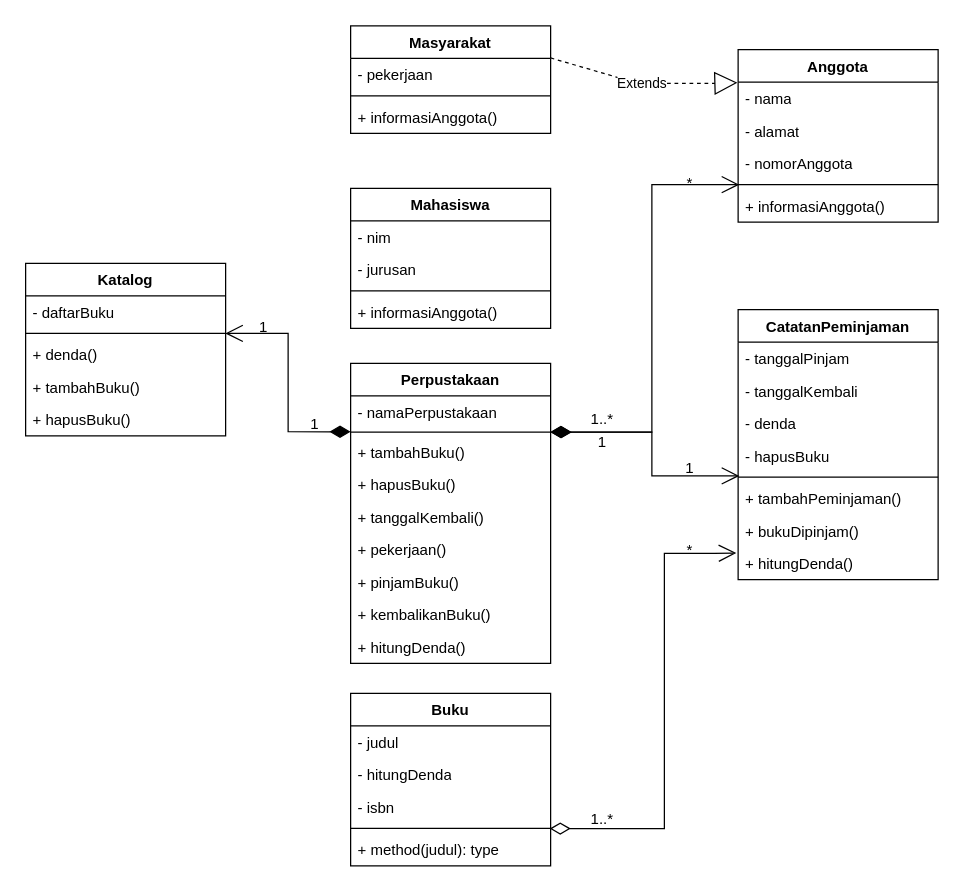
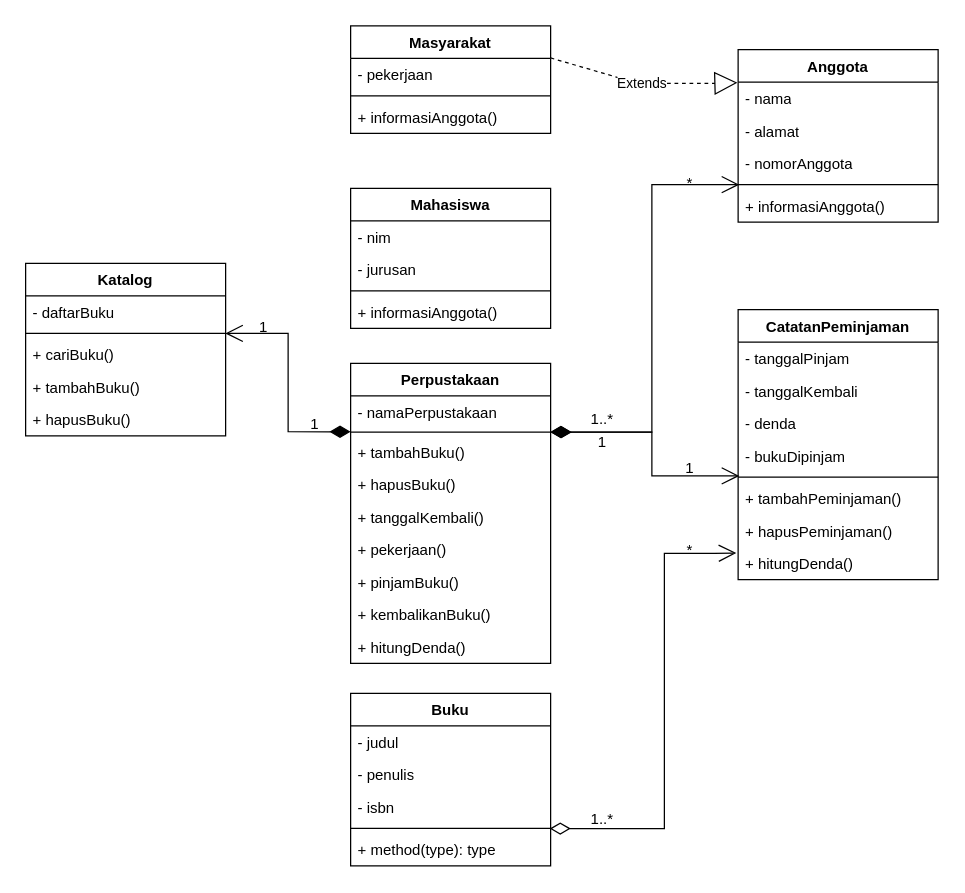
node "+ denda()": label "+ denda()" -> "+ cariBuku()"
node "- hapusBuku": label "- hapusBuku" -> "- bukuDipinjam"
node "+ bukuDipinjam()": label "+ bukuDipinjam()" -> "+ hapusPeminjaman()"
node "- hitungDenda": label "- hitungDenda" -> "- penulis"
node "+ method(judul): type": label "+ method(judul): type" -> "+ method(type): type"
